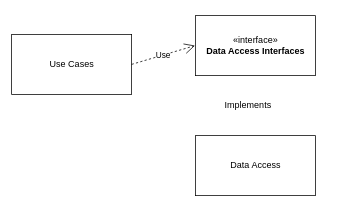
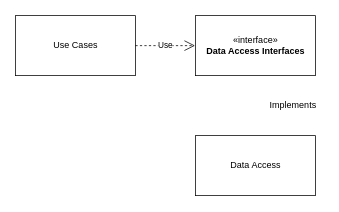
node "Use Cases": moved (72, 64) -> (75, 45)
node "Implements": moved (248, 105) -> (293, 105)
